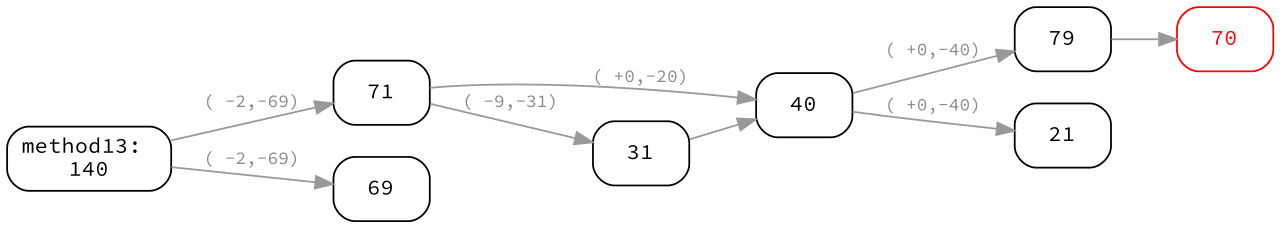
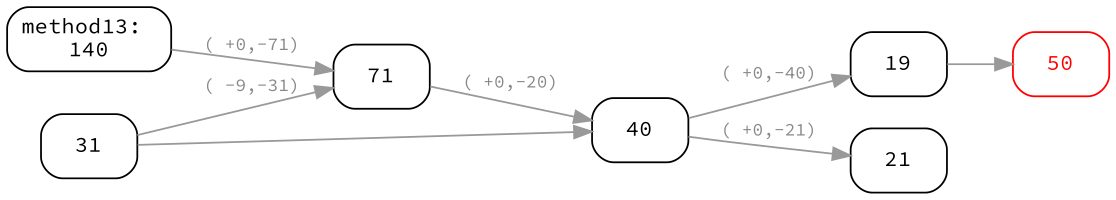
node "79": label "79" -> "19"
node "70": label "70" -> "50"
edge "method13: 140" -> "71": label "( -2,-69)" -> "( +0,-71)"
edge "40" -> "21": label "( +0,-40)" -> "( +0,-21)"
edge "71" -> "31": reversed
node "69": removed
